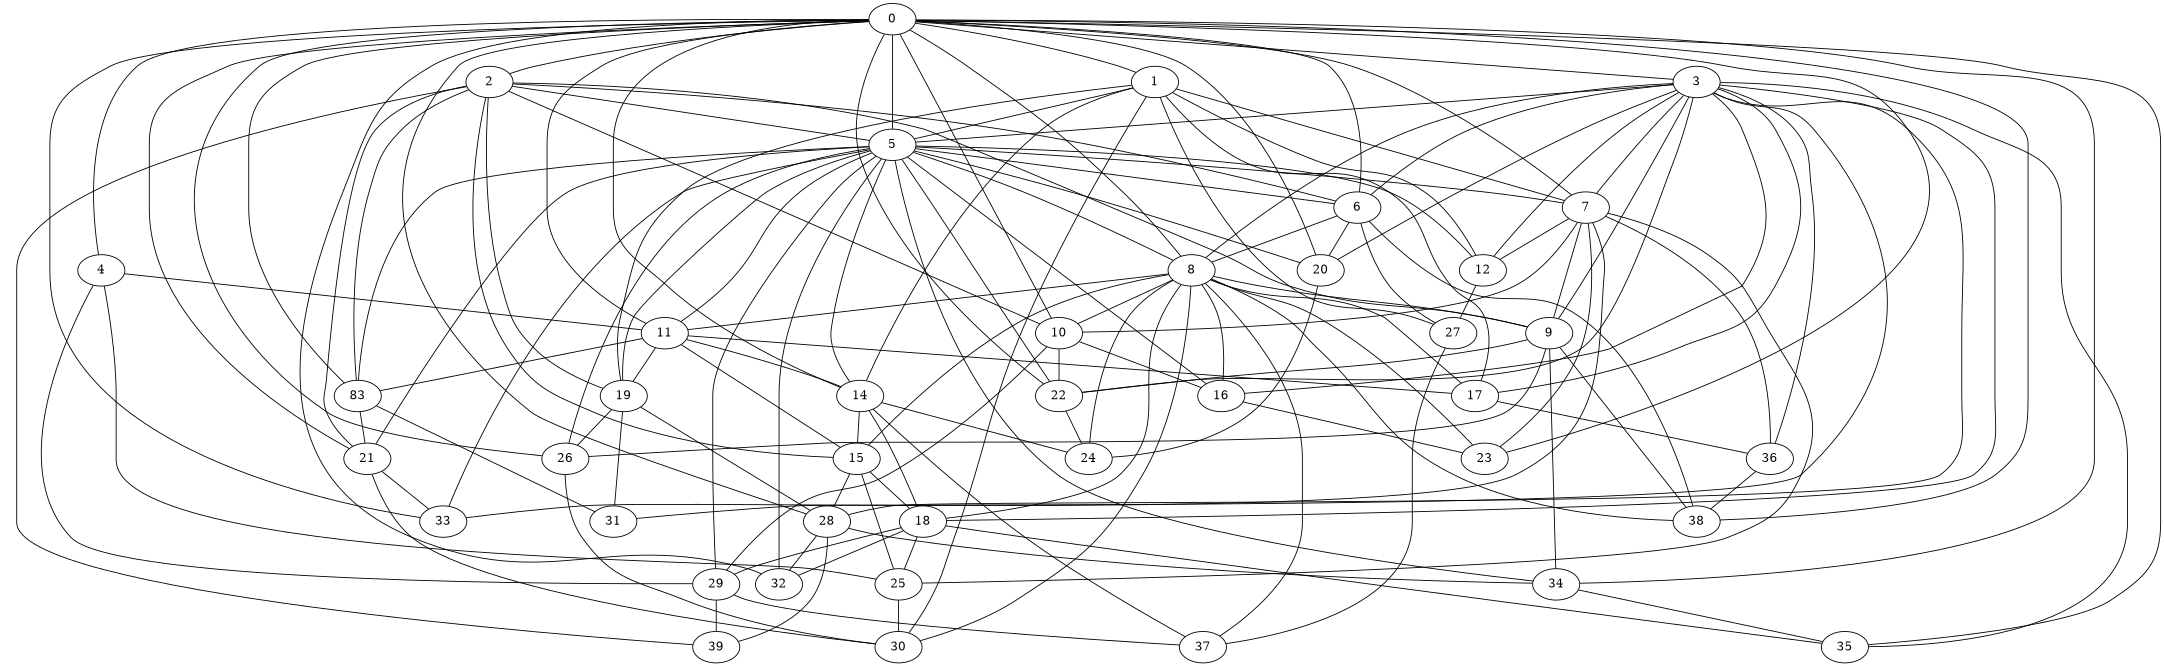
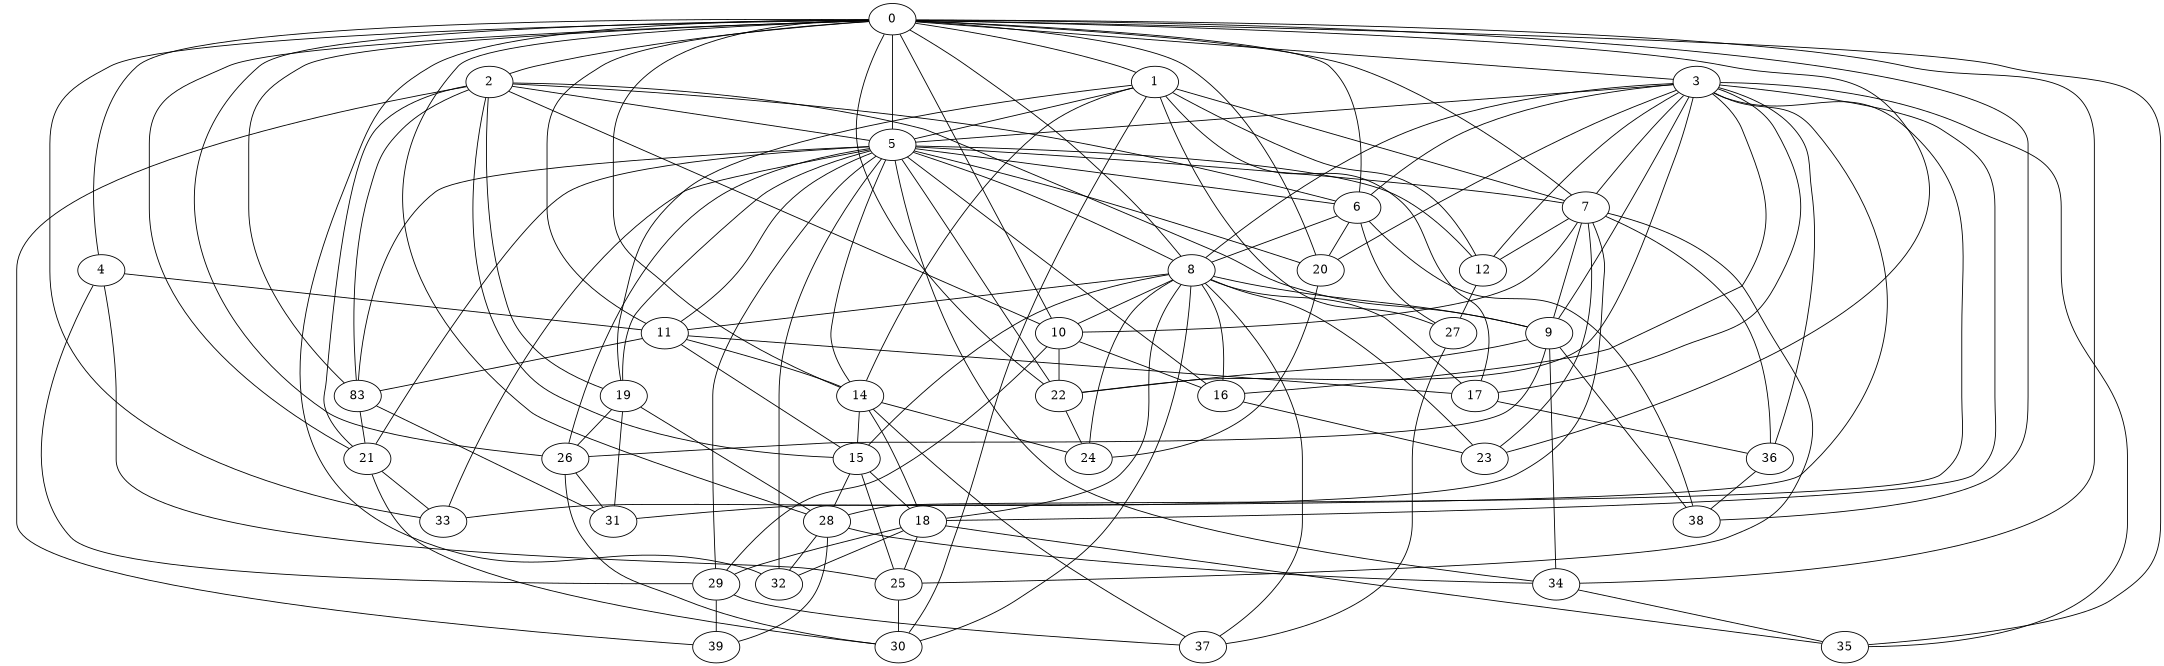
edge "11" -- "19": removed
edge "8" -- "38": removed
edge "26" -- "31": added
